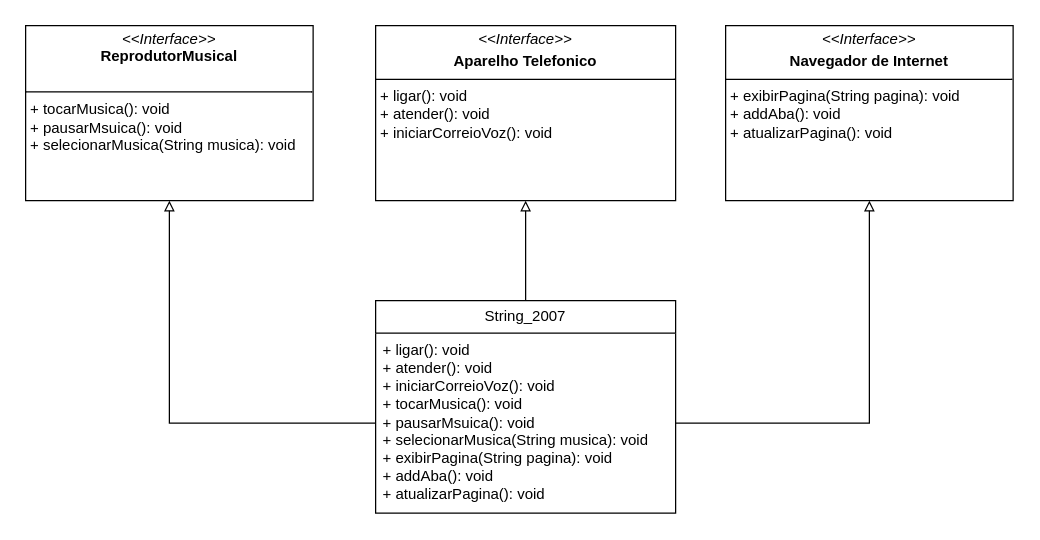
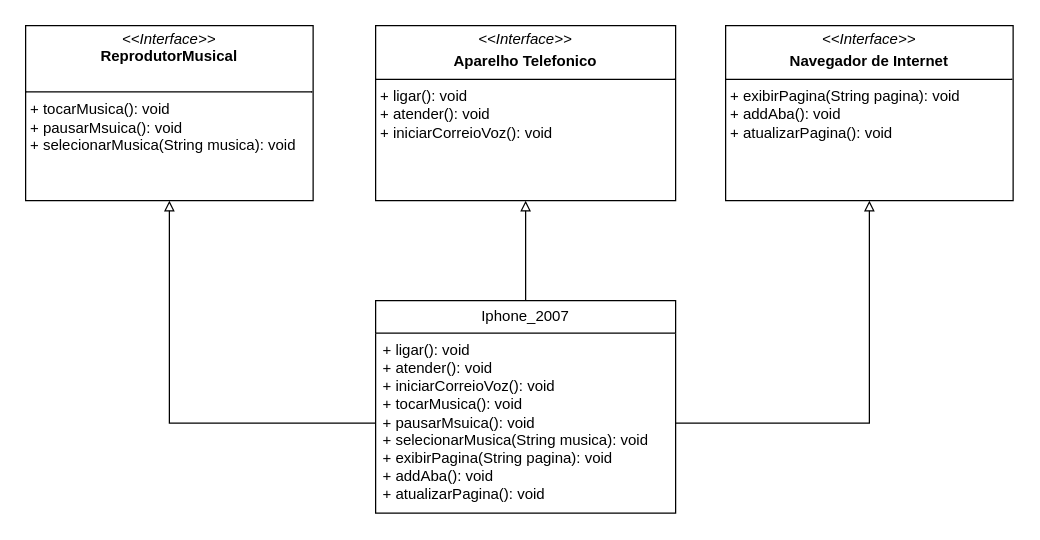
node "String_2007": label "String_2007" -> "Iphone_2007"
